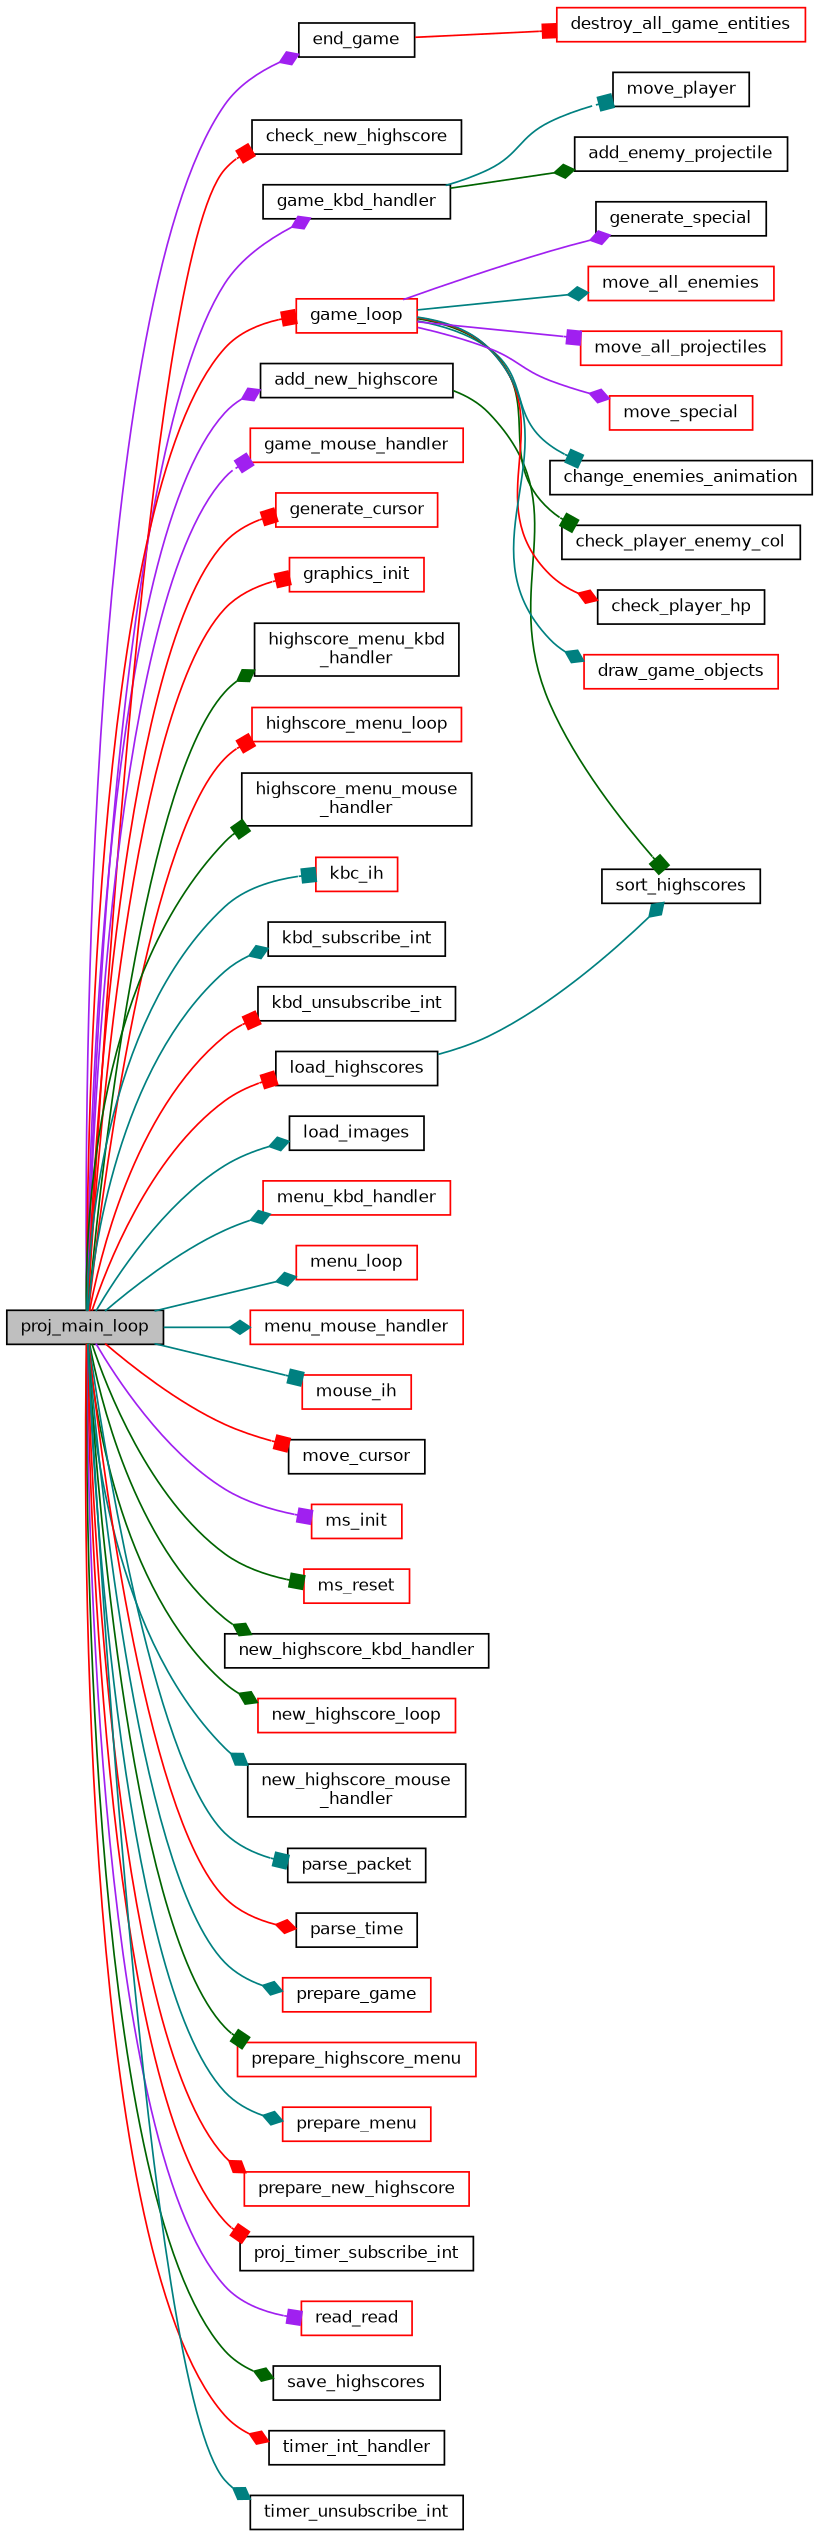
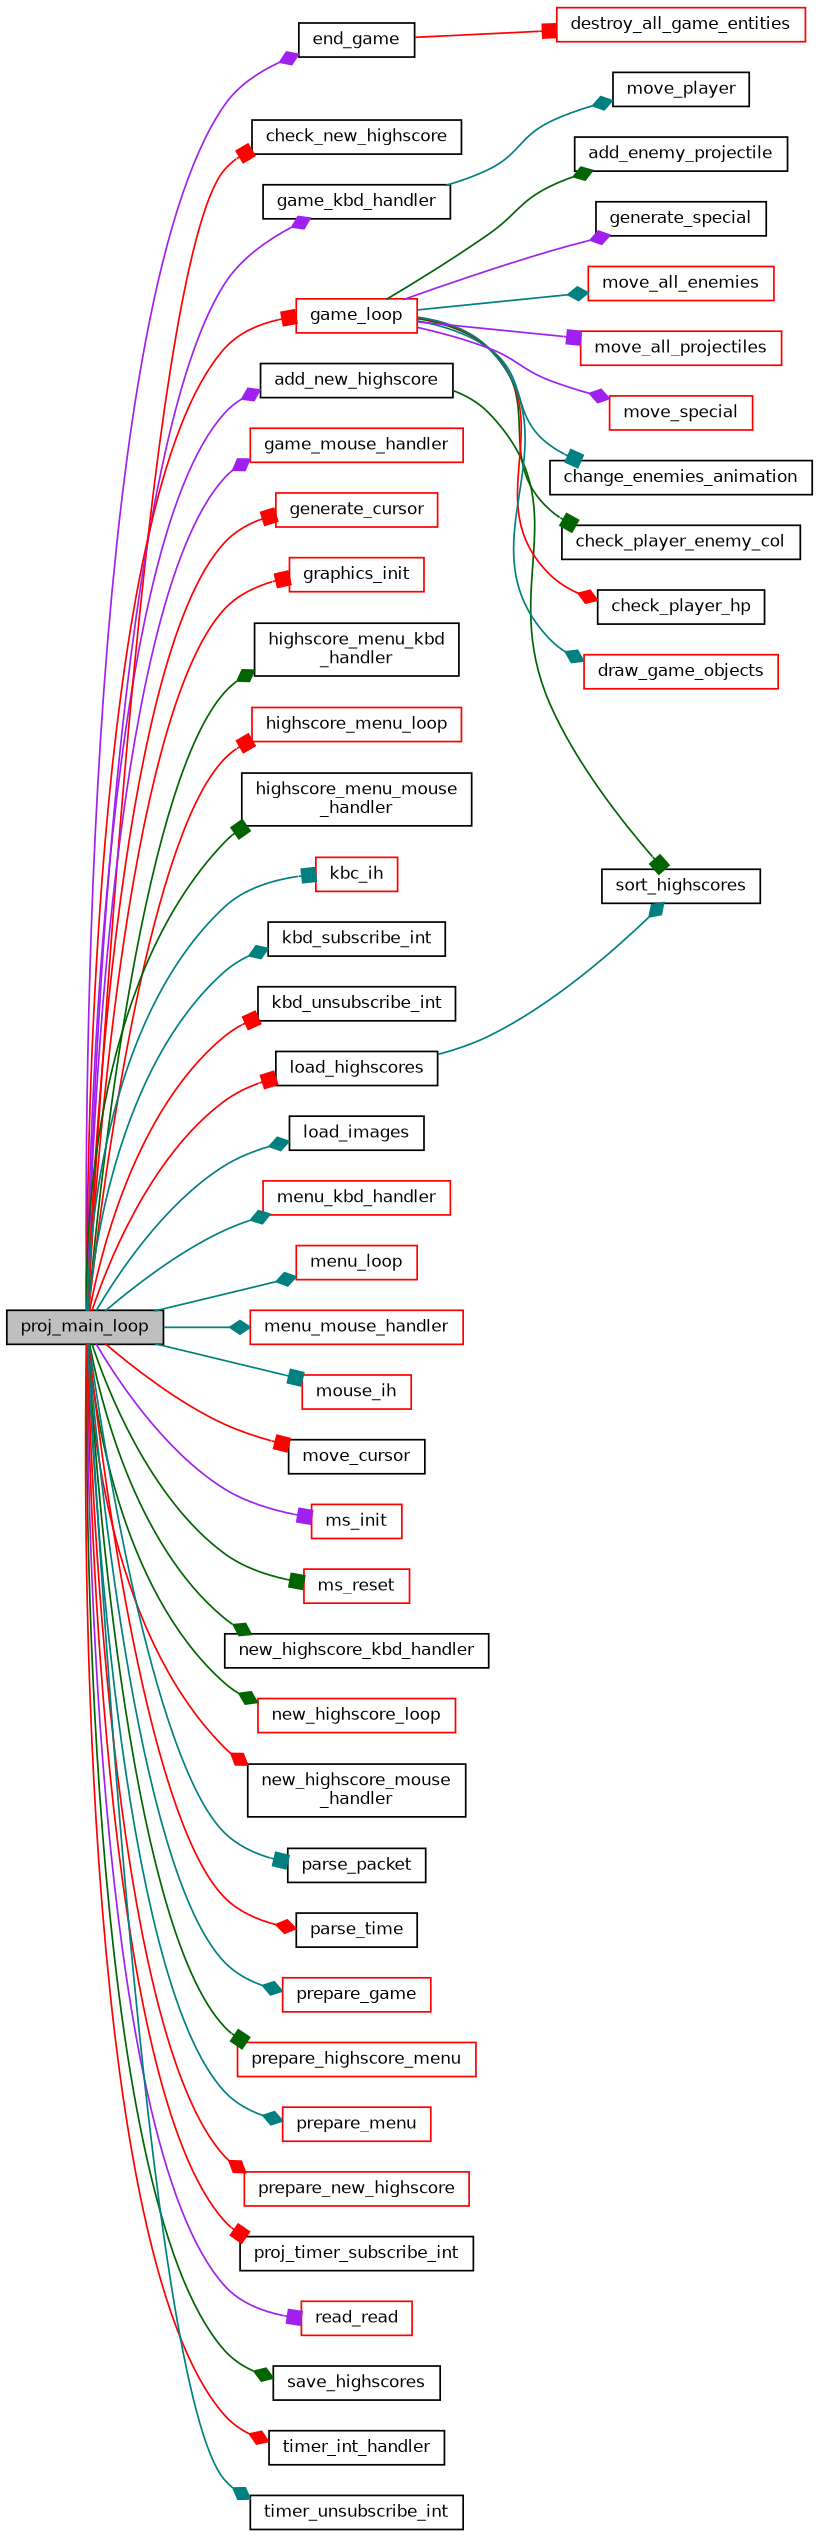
edge "game_kbd_handler" -> "move_player": arrowhead box -> diamond
edge "game_kbd_handler" -> "add_enemy_projectile": now "game_loop" -> "add_enemy_projectile"
edge "proj_main_loop" -> "game_mouse_handler": arrowhead box -> diamond
edge "proj_main_loop" -> "new_highscore_mouse _handler": color teal -> red
